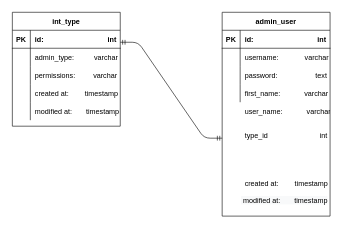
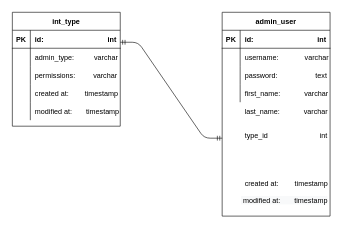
node "user_name: varchar": label "user_name: varchar" -> "last_name: varchar"
